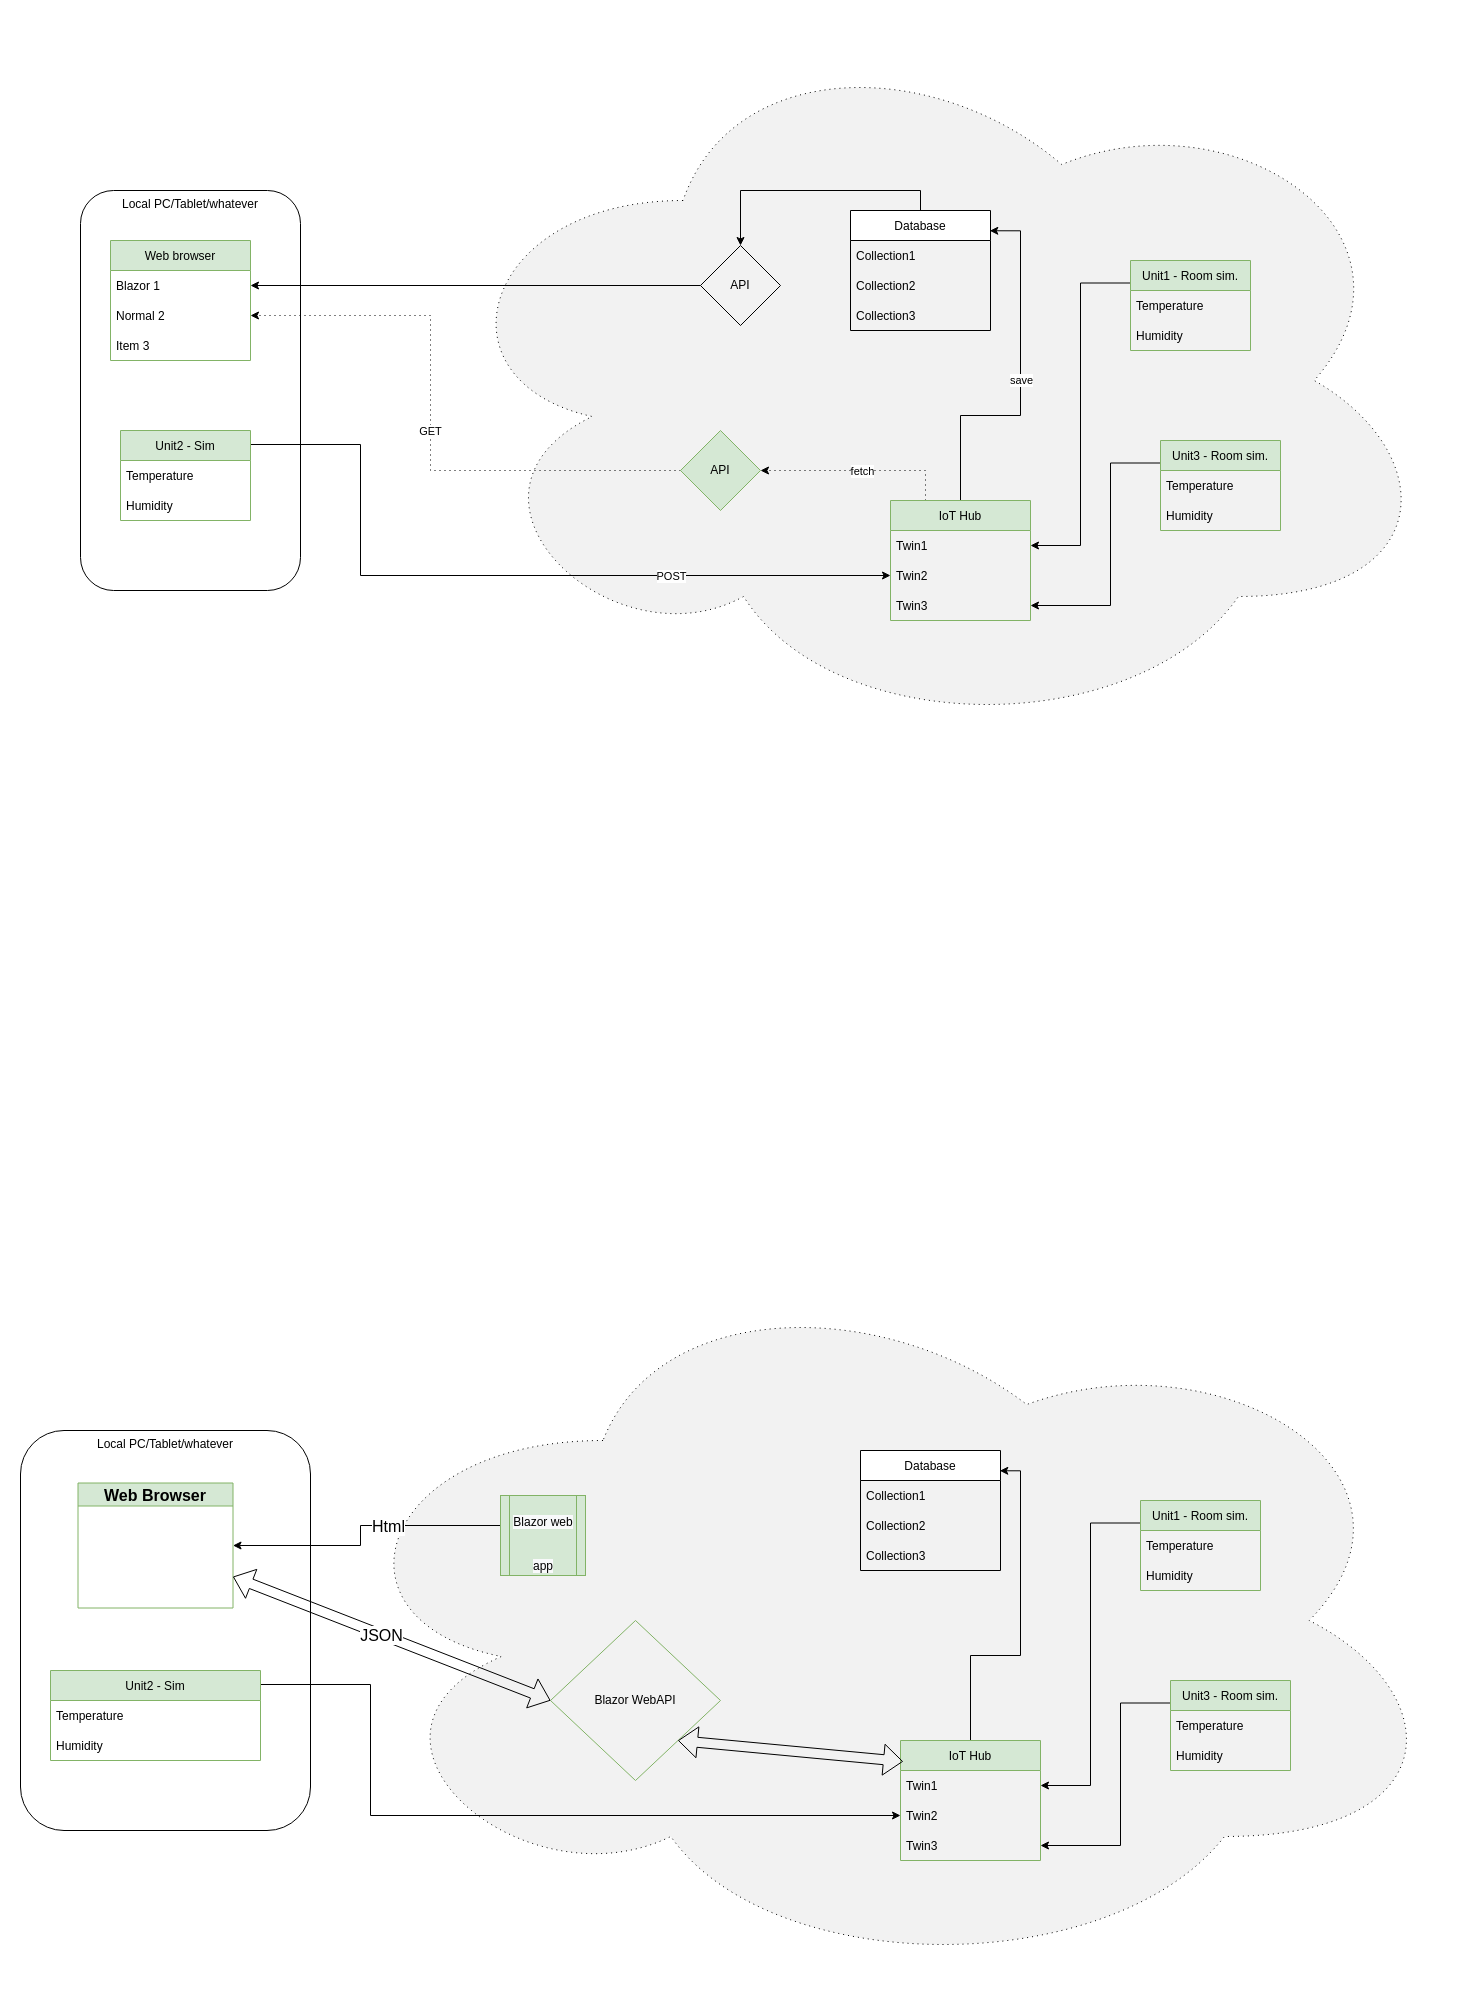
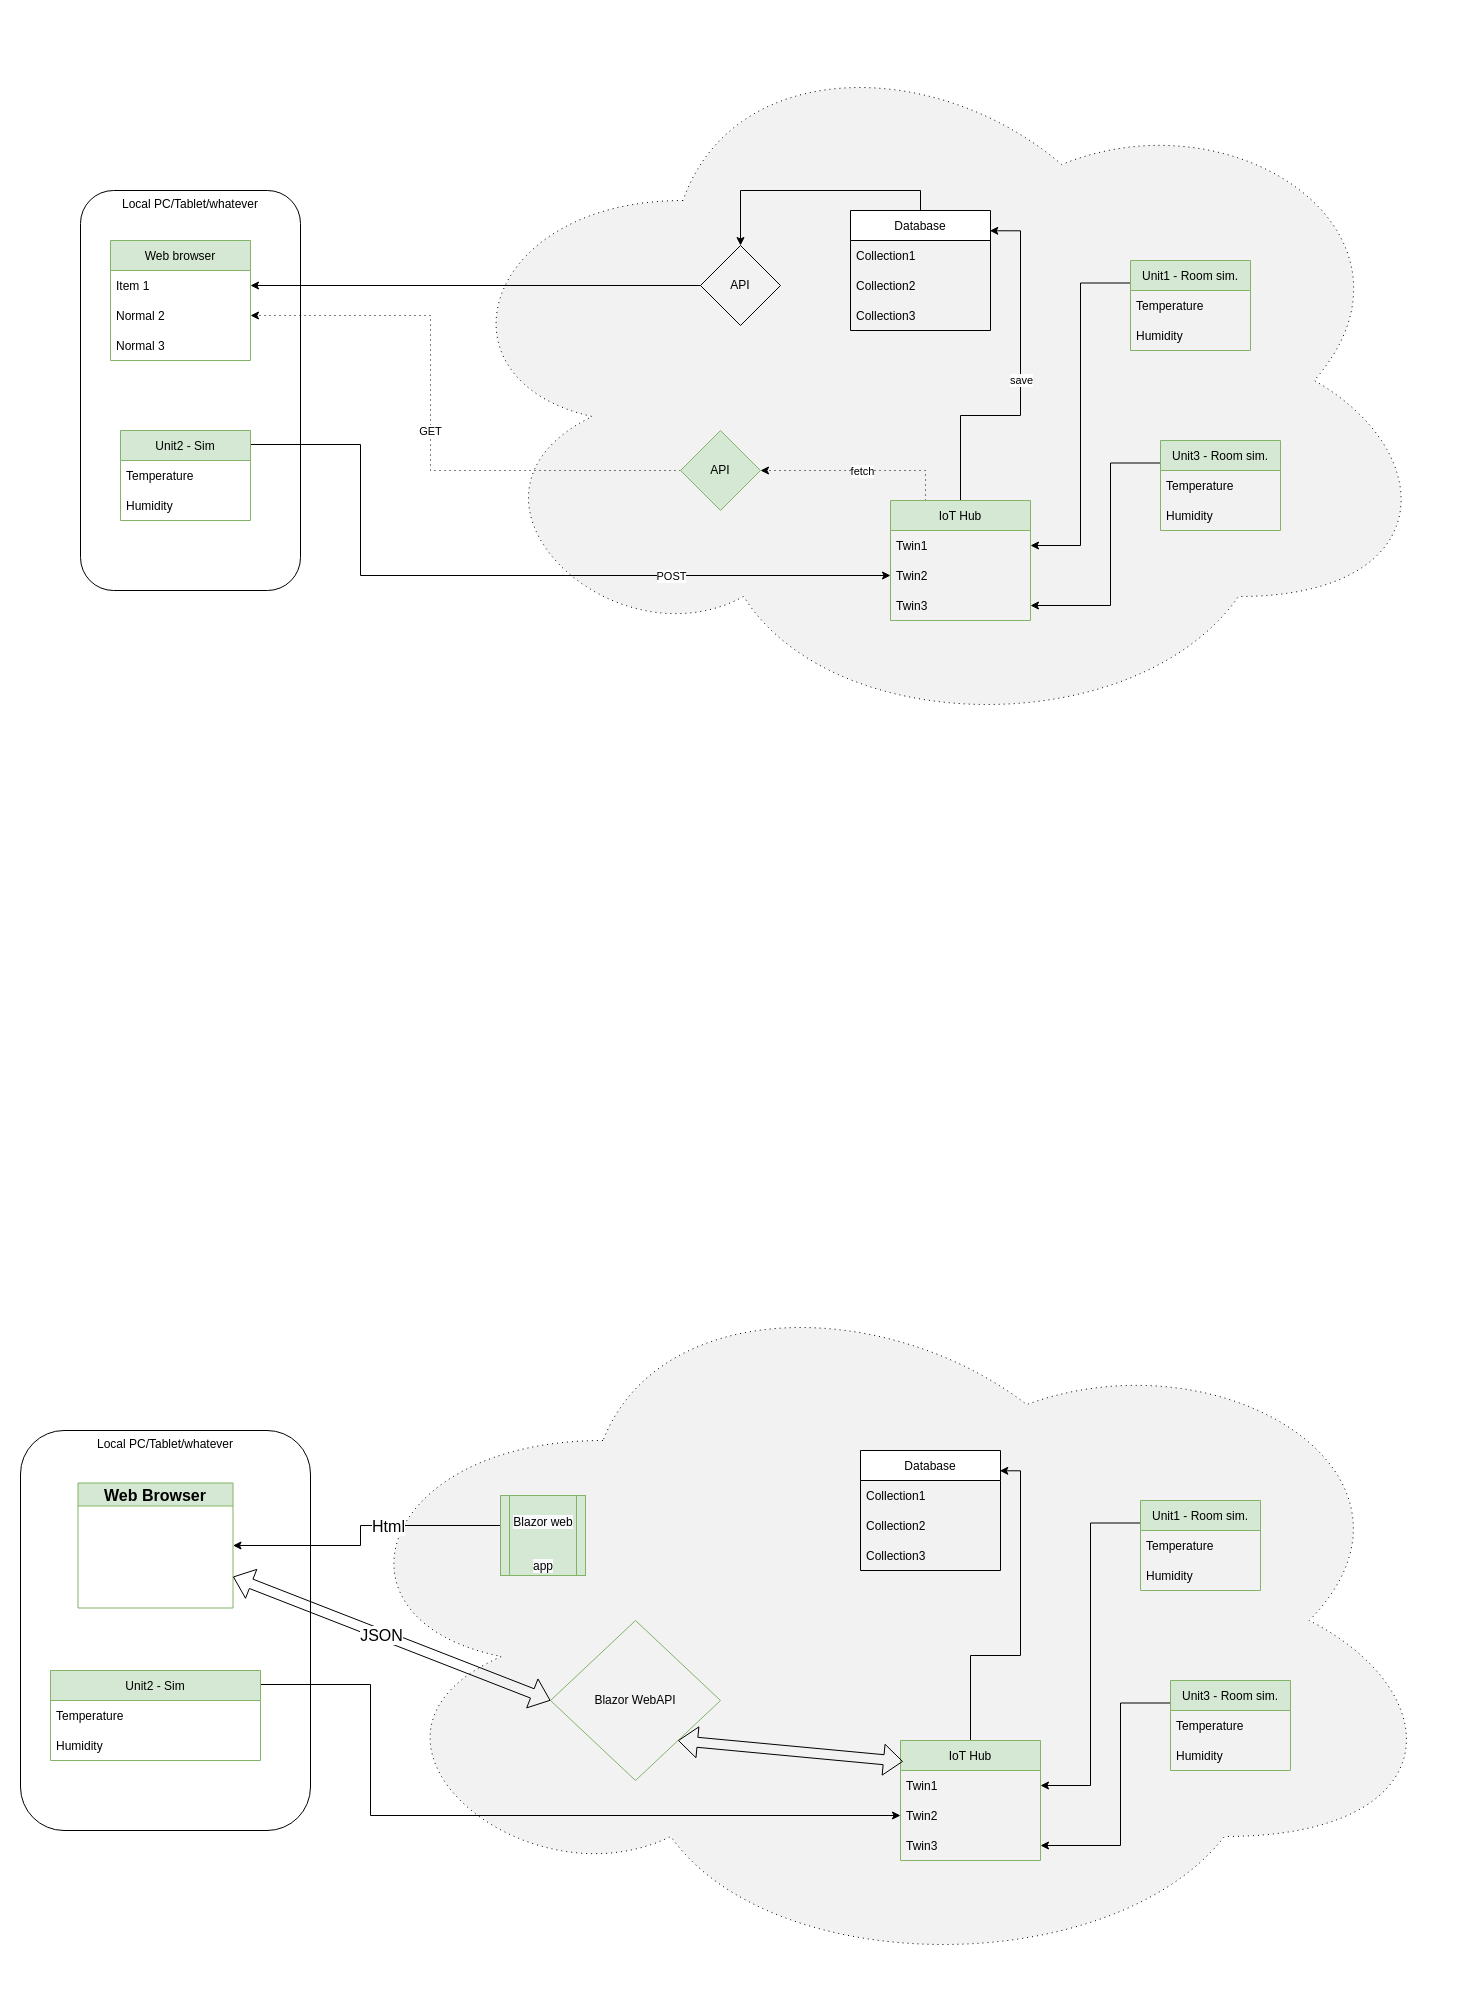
node "Blazor 1": label "Blazor 1" -> "Item 1"
node "Item 3": label "Item 3" -> "Normal 3"
